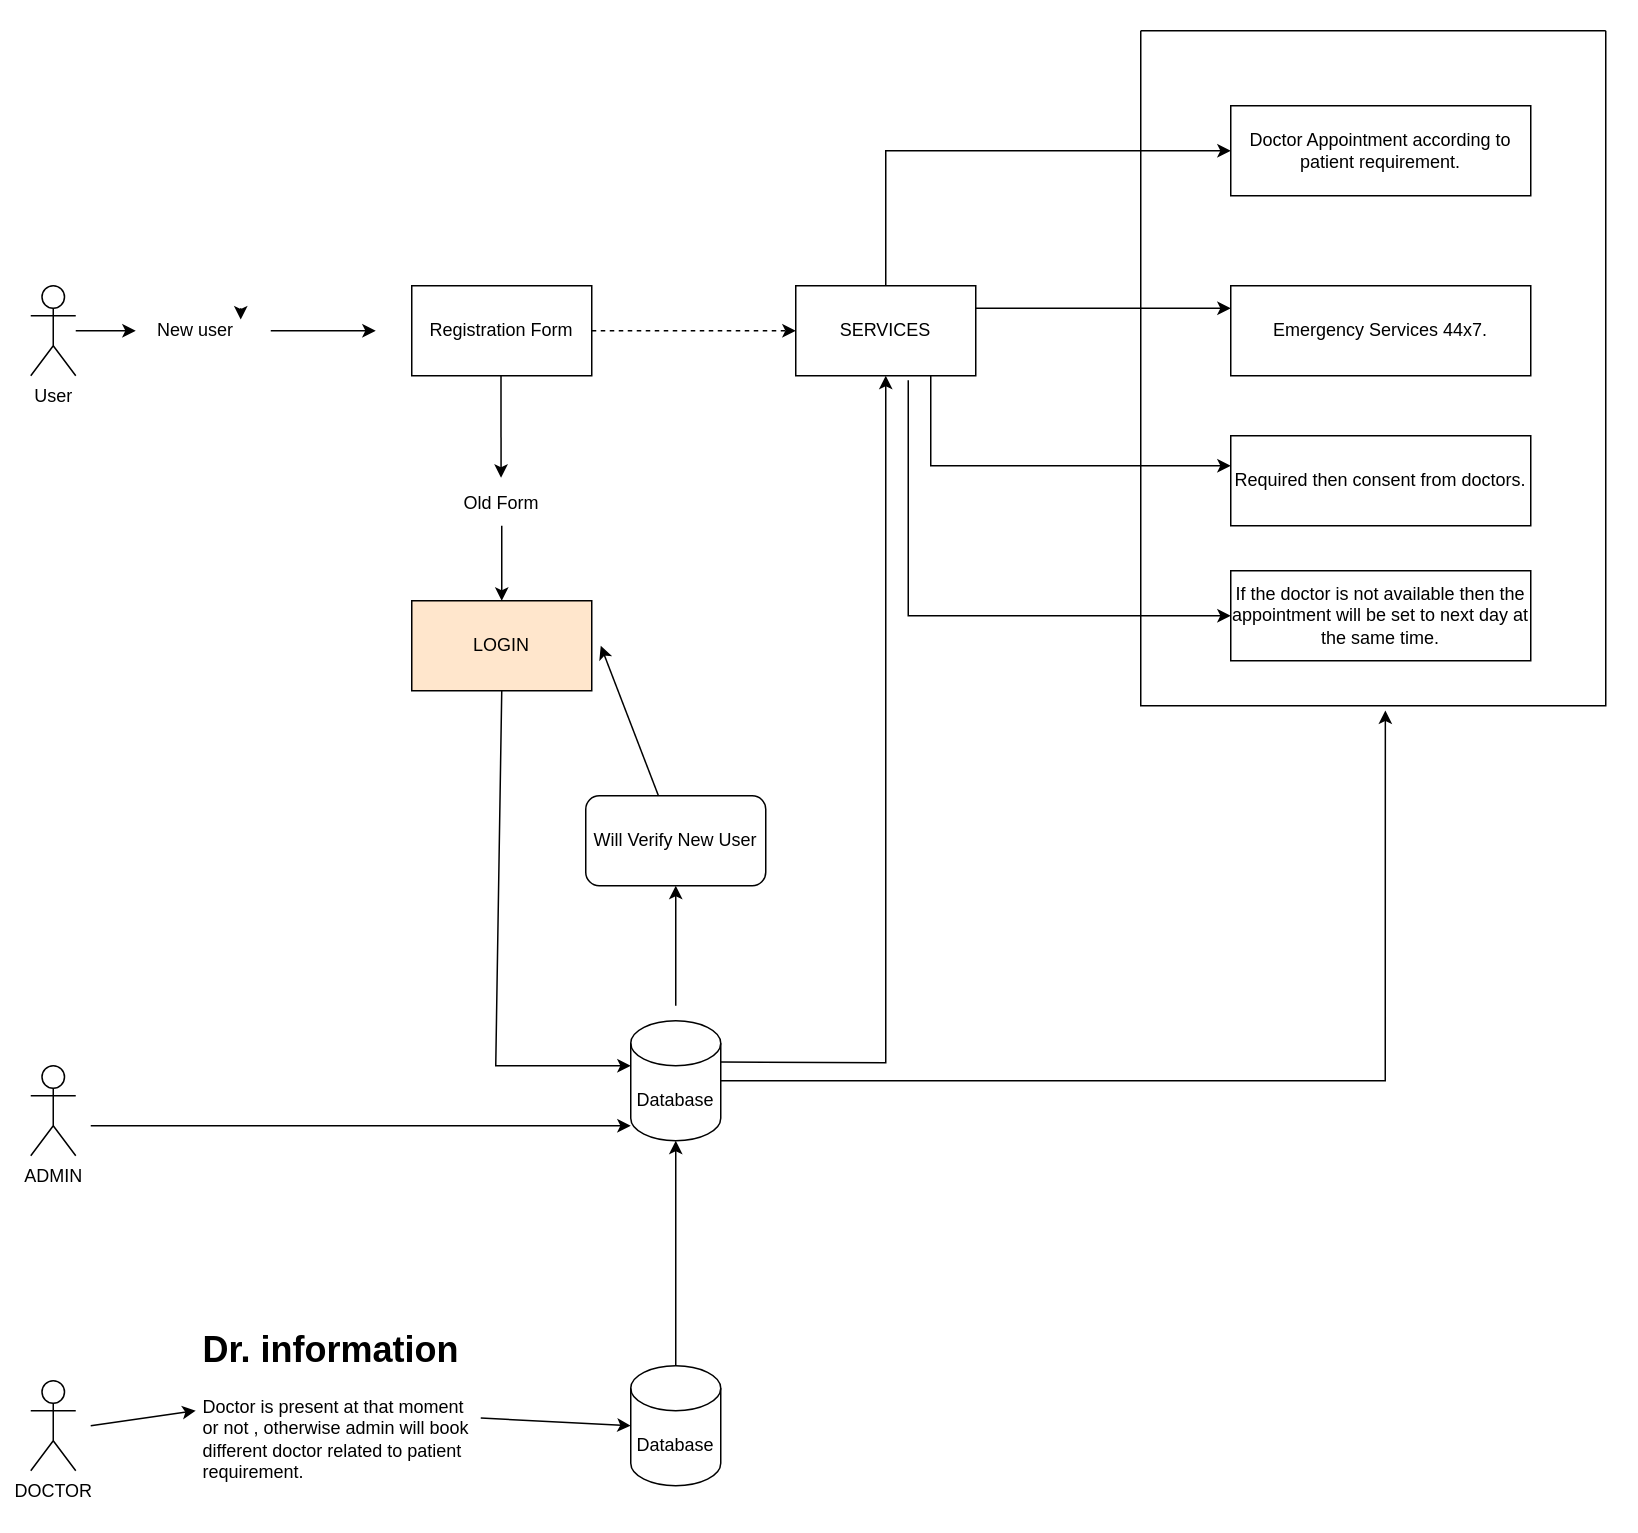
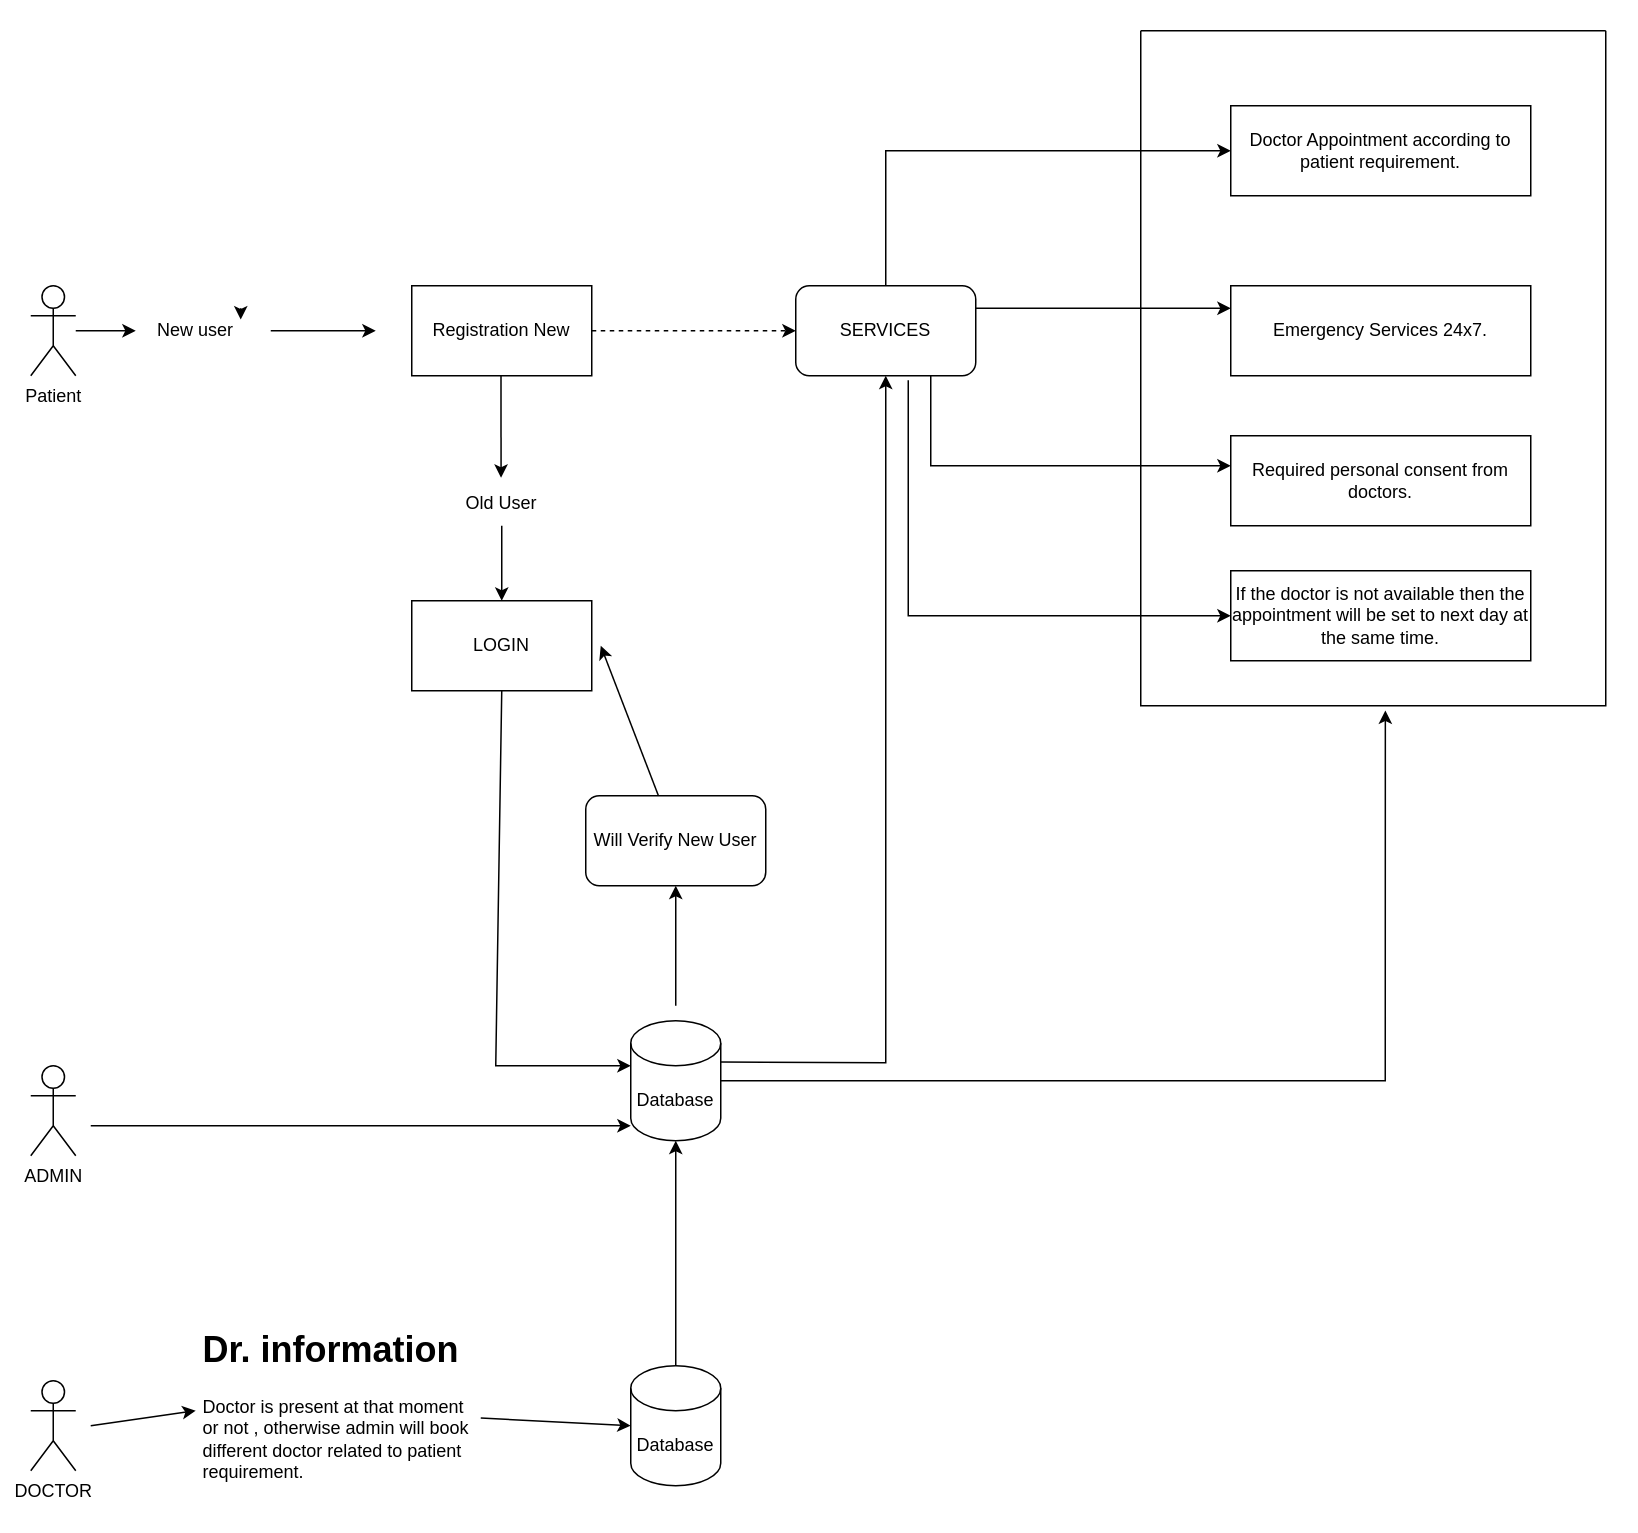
node "Registration Form": label "Registration Form" -> "Registration New"
node "SERVICES": shape rectangle -> rounded rectangle
node "Emergency Services 44x7.": label "Emergency Services 44x7." -> "Emergency Services 24x7."
node "User": label "User" -> "Patient"
node "Required then consent from doctors.": label "Required then consent from doctors." -> "Required personal consent from doctors."
node "Old Form": label "Old Form" -> "Old User"
node "LOGIN": fillcolor #ffe6cc -> #ffffff
